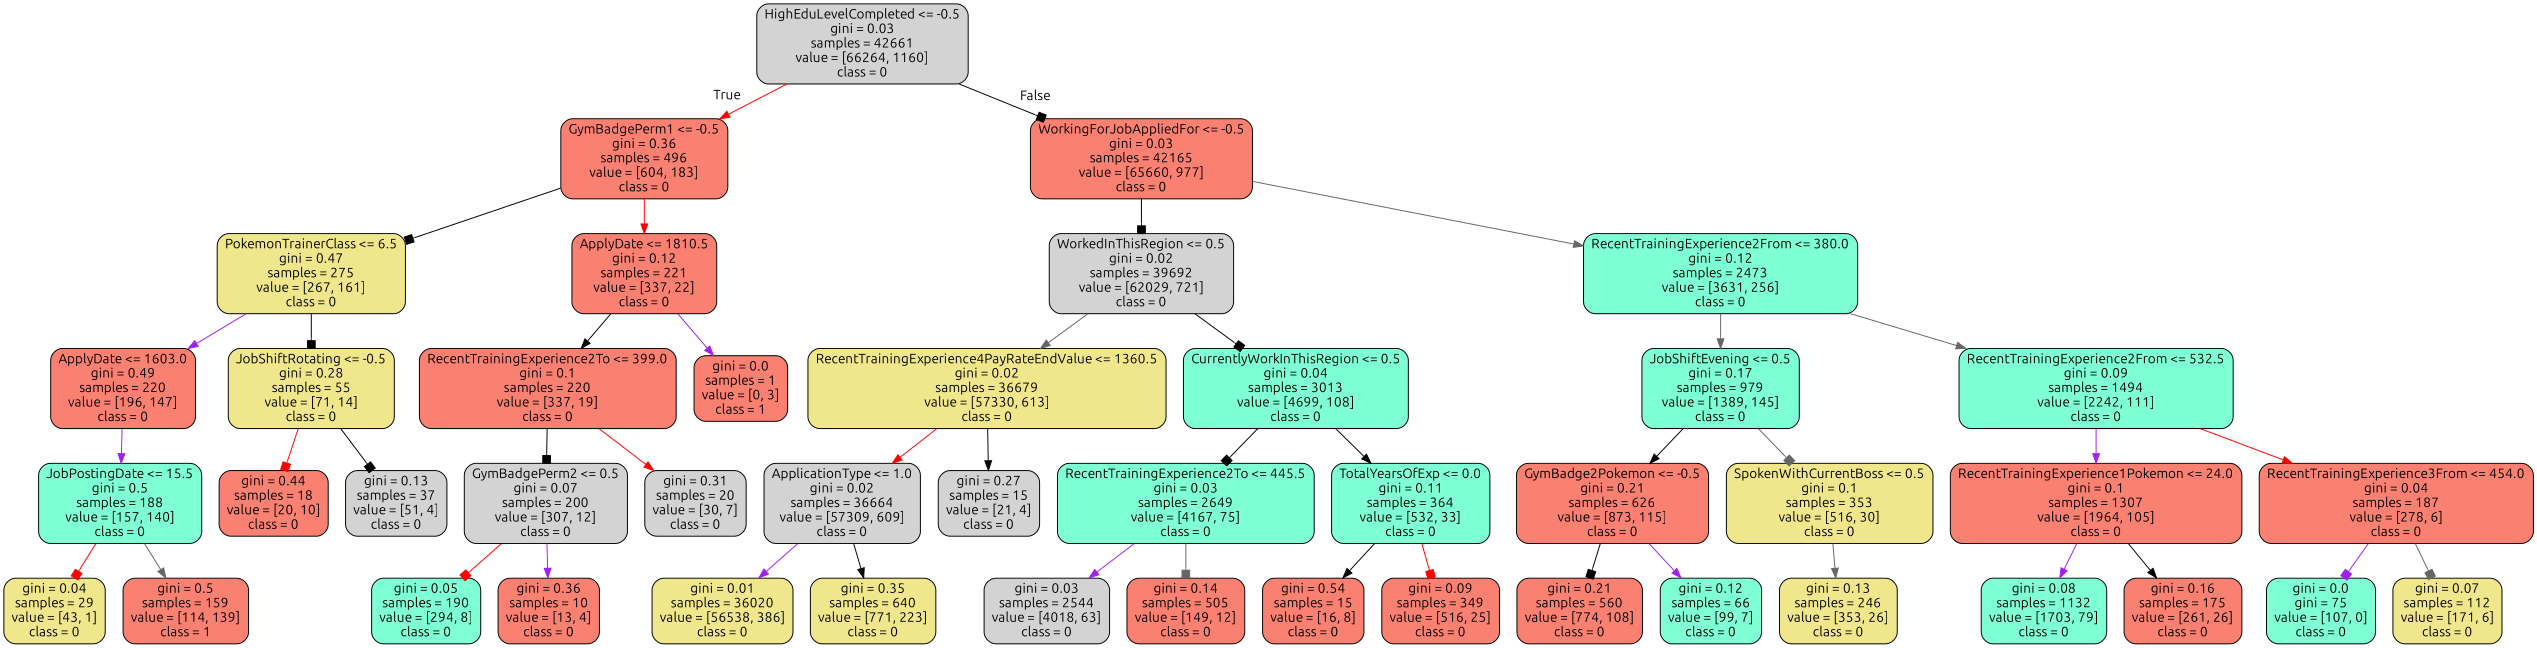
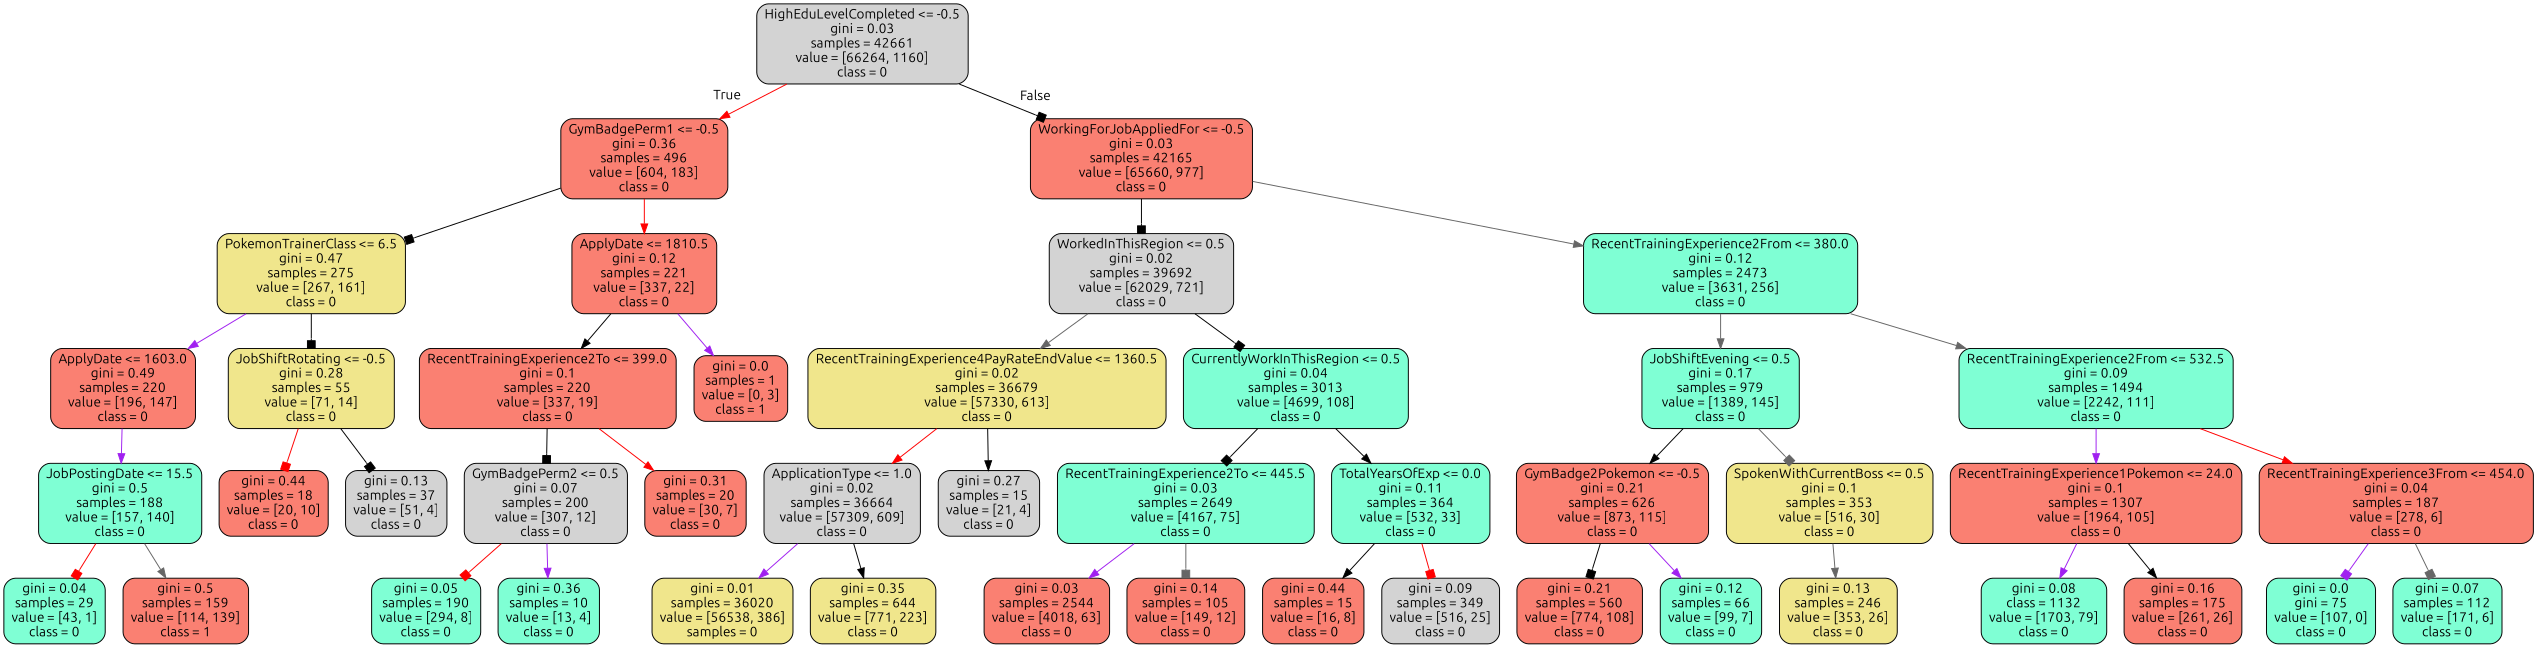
node "gini = 0.31 samples = 20 value = [30, 7] class = 0": fillcolor lightgrey -> salmon
node "gini = 0.04 samples = 29 value = [43, 1] class = 0": fillcolor khaki -> aquamarine
node "gini = 0.36 samples = 10 value = [13, 4] class = 0": fillcolor salmon -> aquamarine
node "gini = 0.01 samples = 36020 value = [56538, 386] class = 0": label "gini = 0.01 samples = 36020 value = [56538, 386] class = 0" -> "gini = 0.01 samples = 36020 value = [56538, 386] samples = 0"
node "gini = 0.35 samples = 640 value = [771, 223] class = 0": label "gini = 0.35 samples = 640 value = [771, 223] class = 0" -> "gini = 0.35 samples = 644 value = [771, 223] class = 0"
node "gini = 0.03 samples = 2544 value = [4018, 63] class = 0": fillcolor lightgrey -> salmon
node "gini = 0.14 samples = 505 value = [149, 12] class = 0": label "gini = 0.14 samples = 505 value = [149, 12] class = 0" -> "gini = 0.14 samples = 105 value = [149, 12] class = 0"
node "gini = 0.54 samples = 15 value = [16, 8] class = 0": label "gini = 0.54 samples = 15 value = [16, 8] class = 0" -> "gini = 0.44 samples = 15 value = [16, 8] class = 0"
node "gini = 0.09 samples = 349 value = [516, 25] class = 0": fillcolor salmon -> lightgrey
node "gini = 0.08 samples = 1132 value = [1703, 79] class = 0": label "gini = 0.08 samples = 1132 value = [1703, 79] class = 0" -> "gini = 0.08 class = 1132 value = [1703, 79] class = 0"
node "gini = 0.07 samples = 112 value = [171, 6] class = 0": fillcolor khaki -> aquamarine
